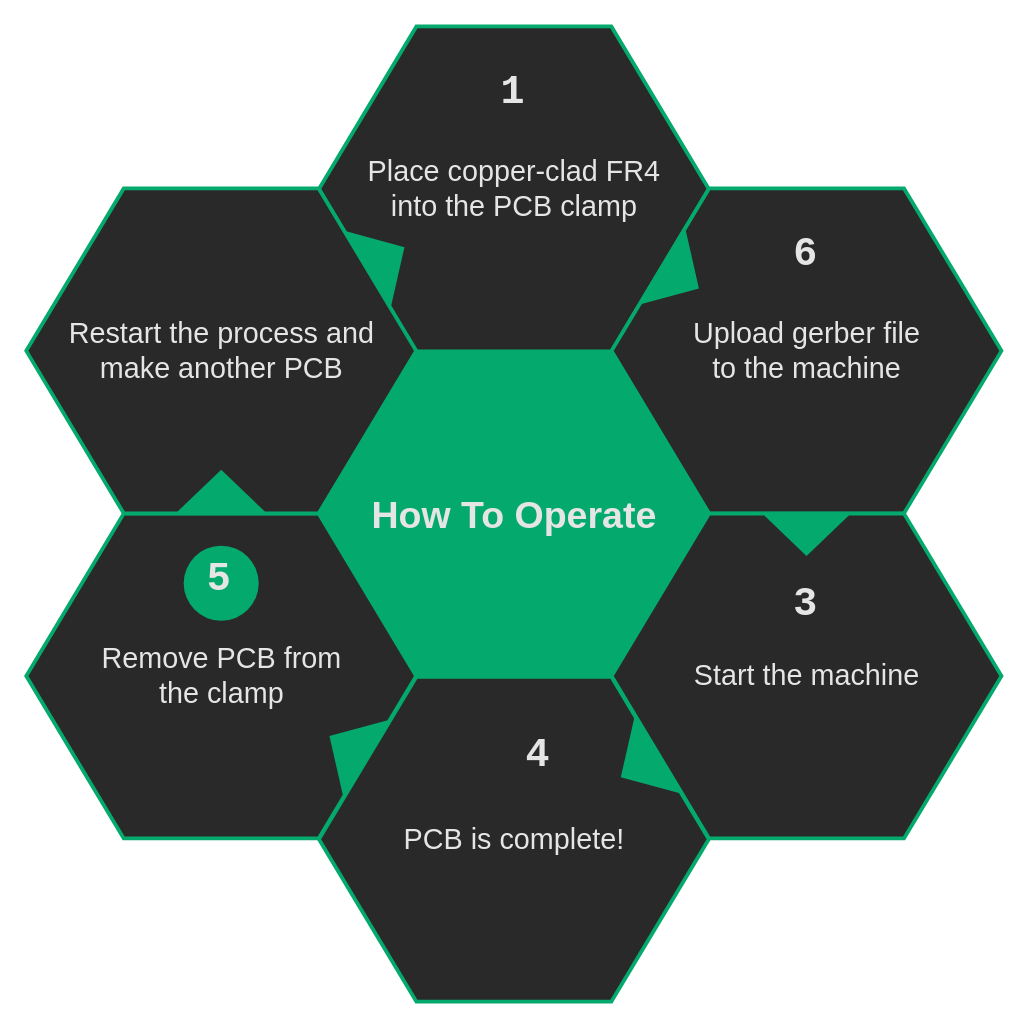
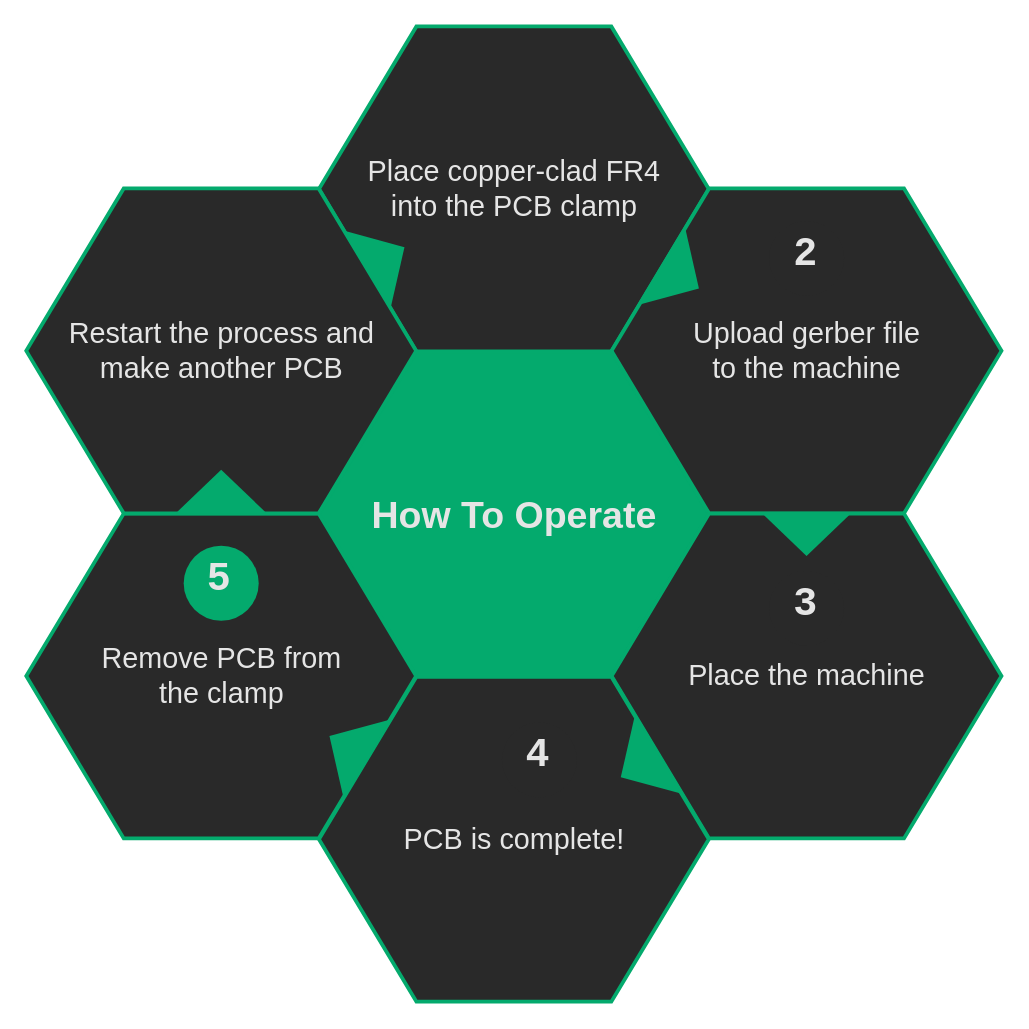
node "1": removed
node "6": label "6" -> "2"
node "Start the machine": label "Start the machine" -> "Place the machine"
